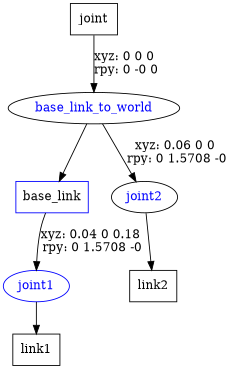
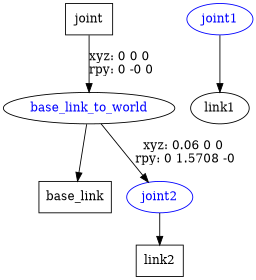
node "base_link": color blue -> black
node "joint2": color black -> blue
edge "base_link" -> "joint1": removed, label "xyz: 0.04 0 0.18 rpy: 0 1.5708 -0"
node "link1": shape box -> ellipse
